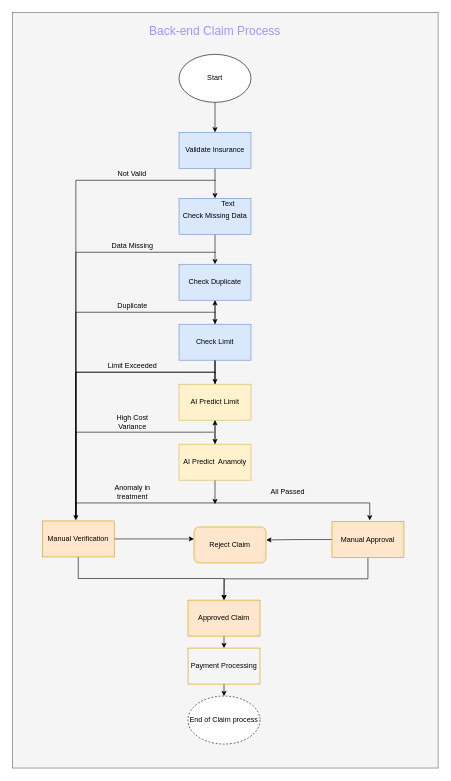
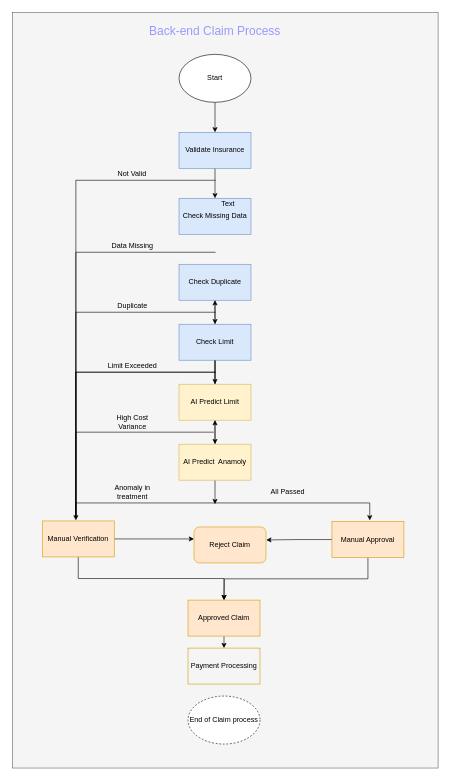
edge "Check Missing Data" -> "Check Duplicate": removed
edge "Payment Processing" -> "End of Claim process": removed
